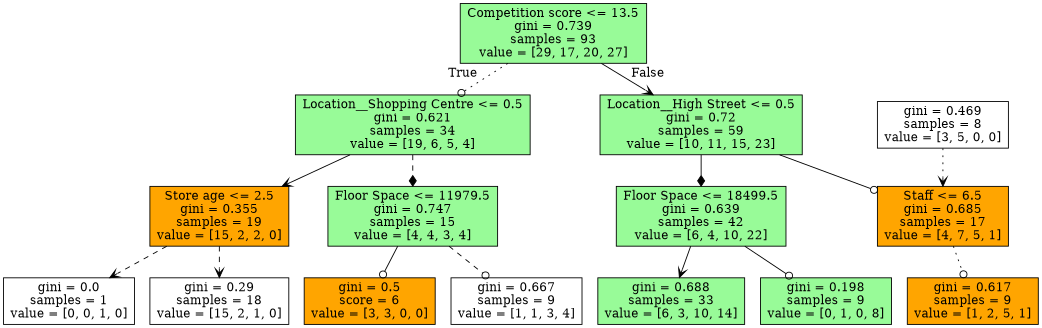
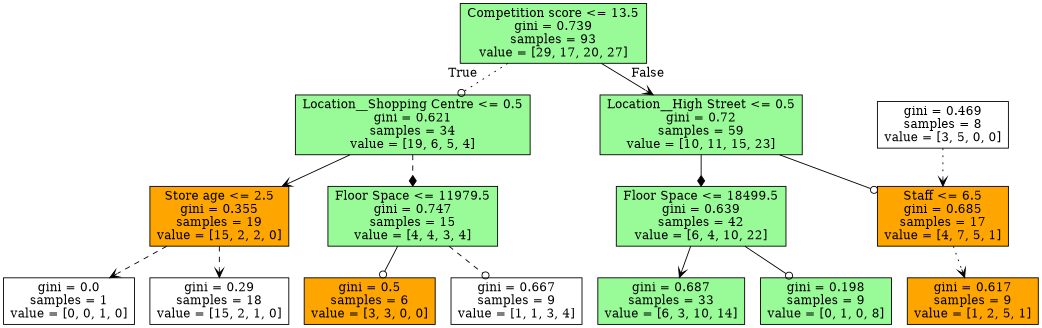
edge "Staff <= 6.5 gini = 0.685 samples = 17 value = [4, 7, 5, 1]" -> "gini = 0.617 samples = 9 value = [1, 2, 5, 1]": arrowhead odot -> vee
node "gini = 0.5 score = 6 value = [3, 3, 0, 0]": label "gini = 0.5 score = 6 value = [3, 3, 0, 0]" -> "gini = 0.5 samples = 6 value = [3, 3, 0, 0]"
node "gini = 0.688 samples = 33 value = [6, 3, 10, 14]": label "gini = 0.688 samples = 33 value = [6, 3, 10, 14]" -> "gini = 0.687 samples = 33 value = [6, 3, 10, 14]"
